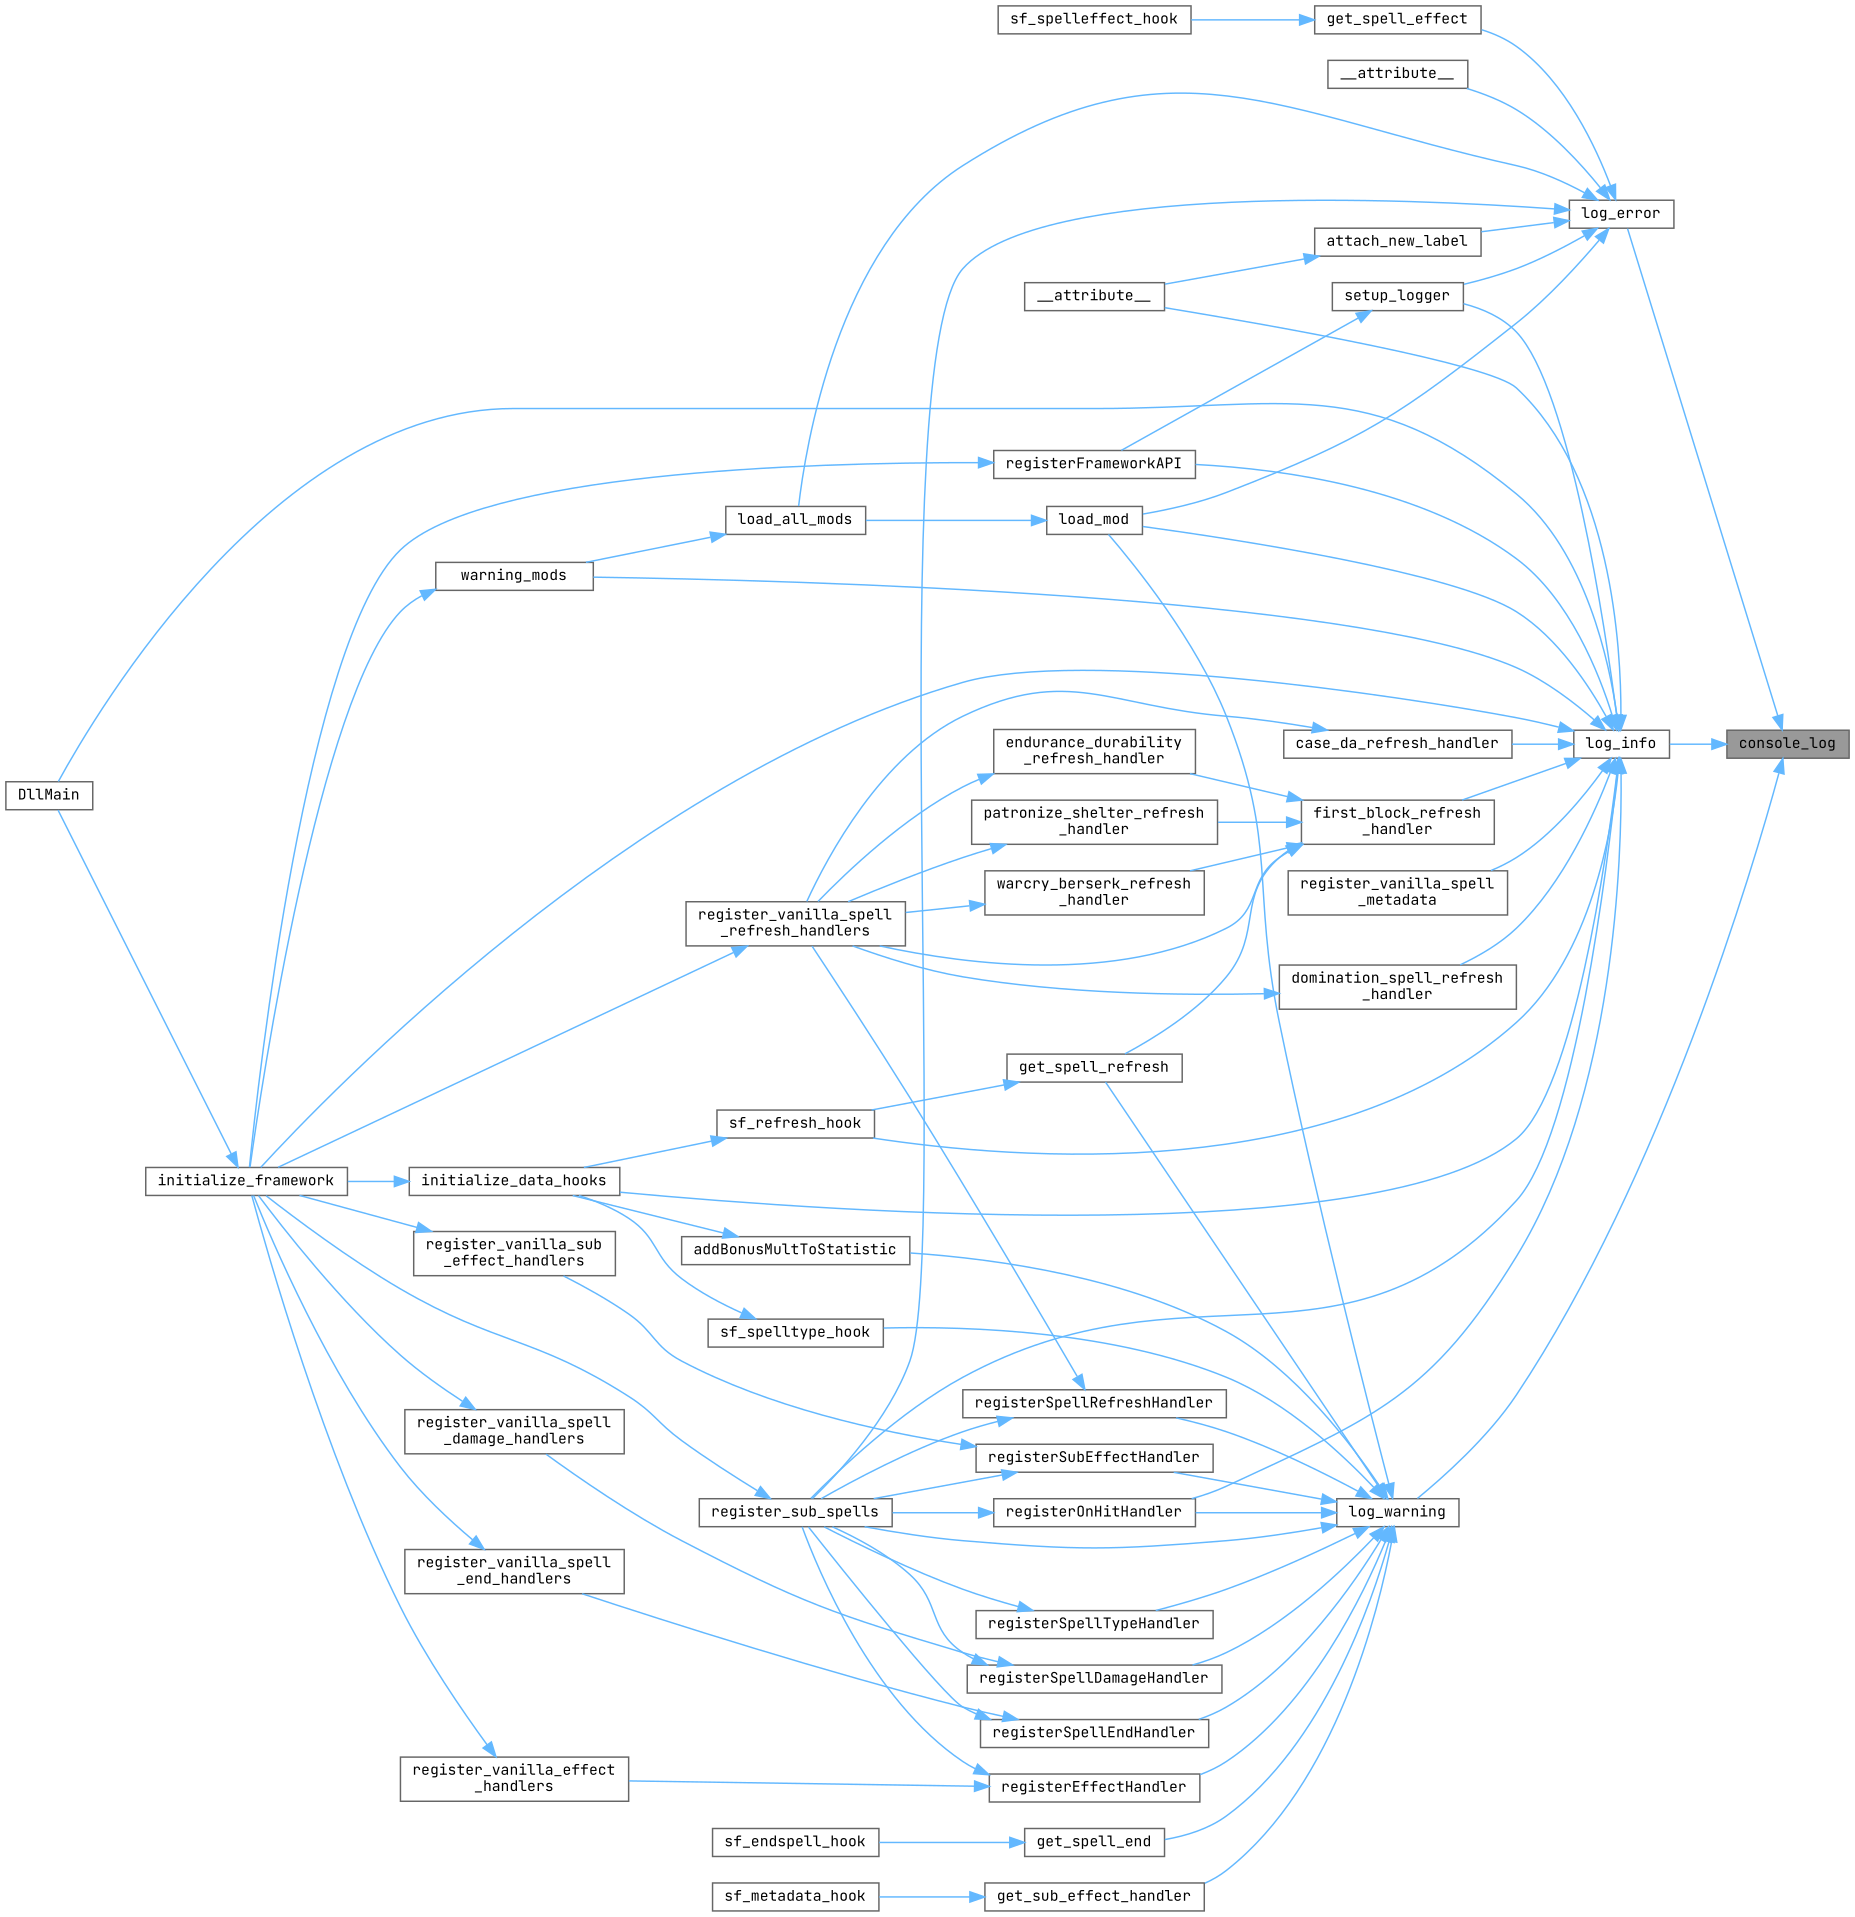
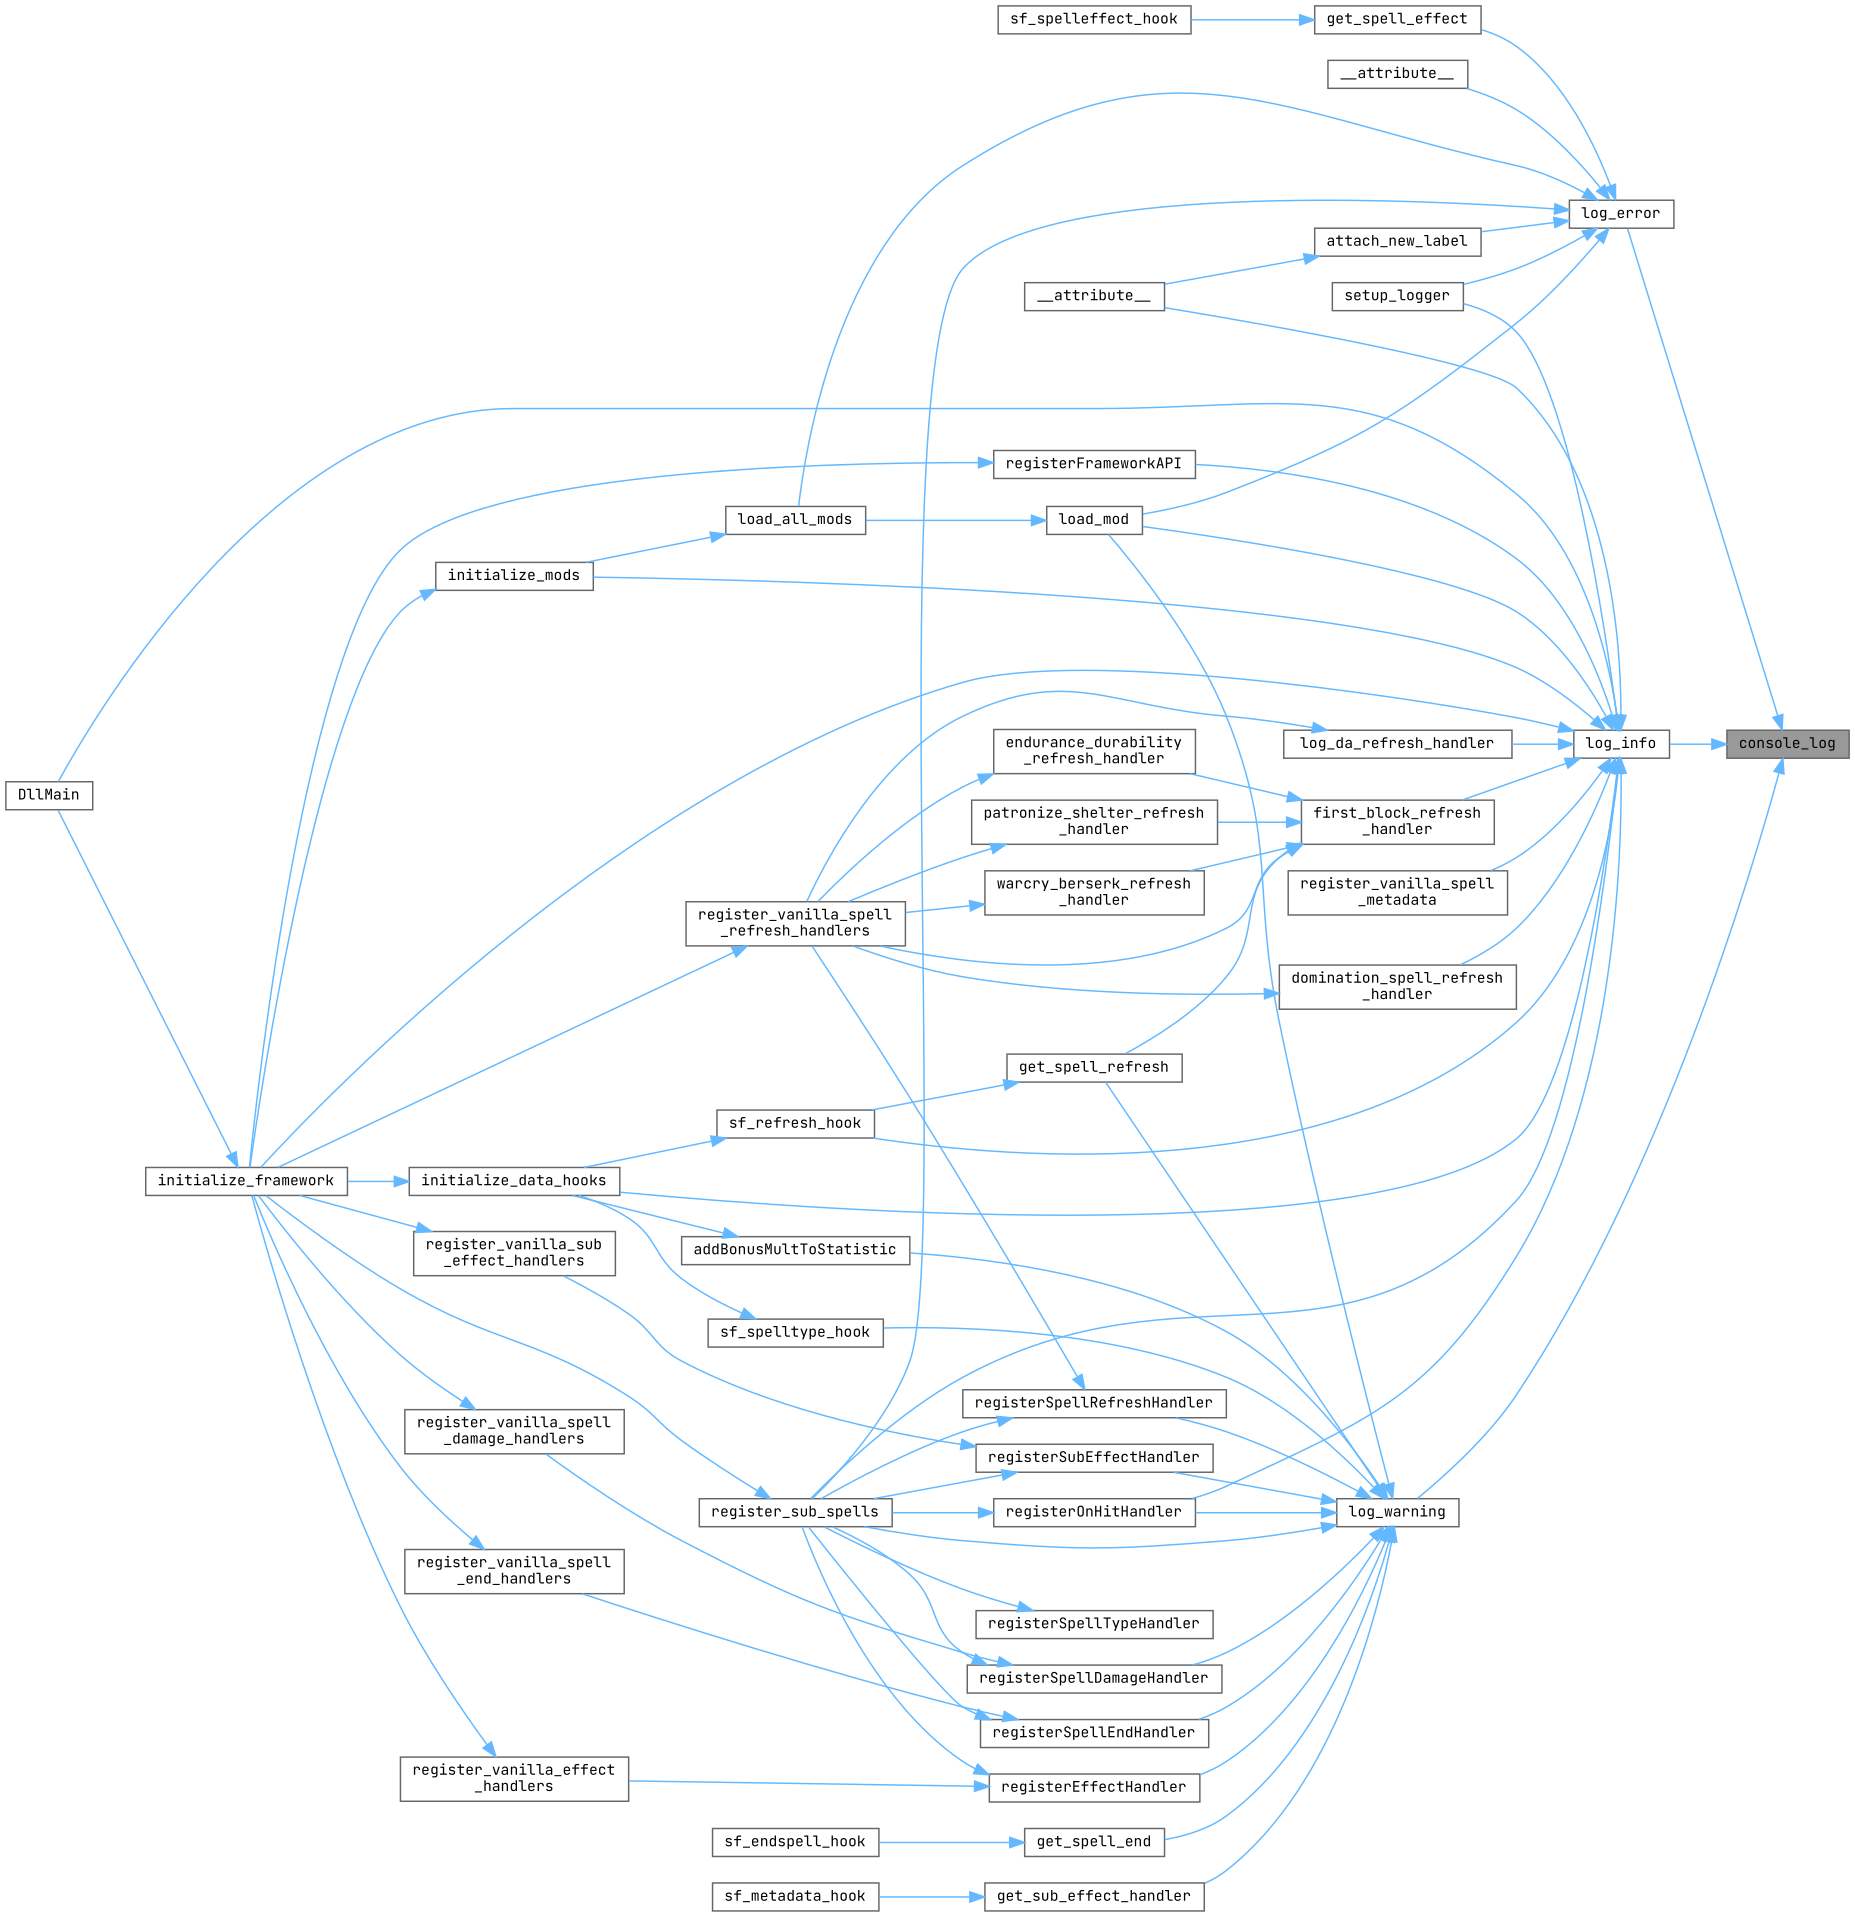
edge "registerFrameworkAPI" -> "setup_logger": removed
node "warning_mods": label "warning_mods" -> "initialize_mods"
node "case_da_refresh_handler": label "case_da_refresh_handler" -> "log_da_refresh_handler"
edge "registerSpellTypeHandler" -> "log_warning": removed
